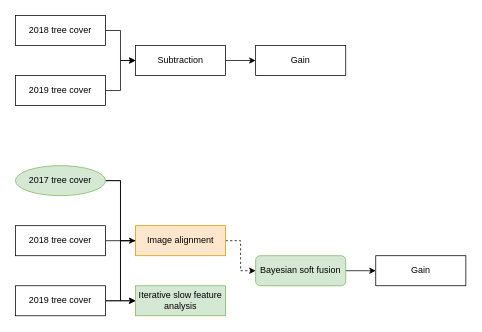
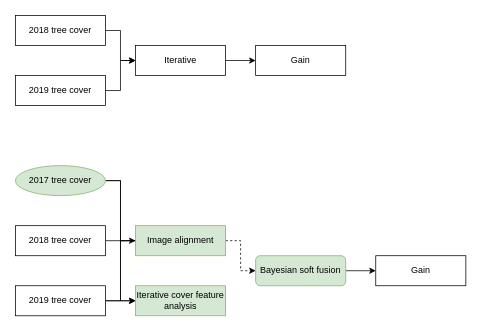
node "Subtraction": label "Subtraction" -> "Iterative"
node "Image alignment": fillcolor #ffe6cc -> #d5e8d4
node "Iterative slow feature analysis": label "Iterative slow feature analysis" -> "Iterative cover feature analysis"
